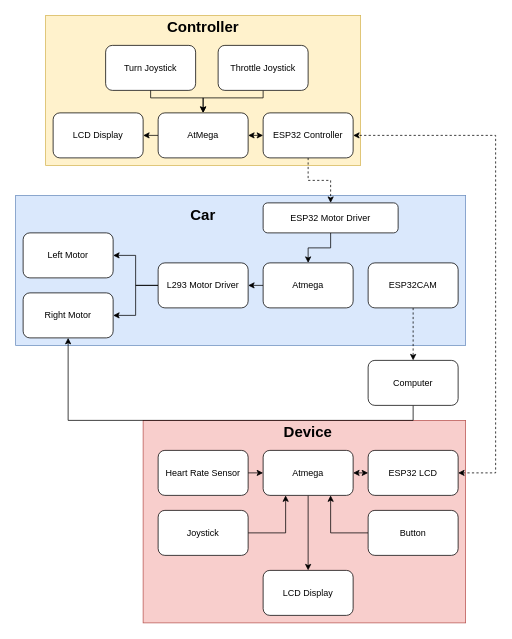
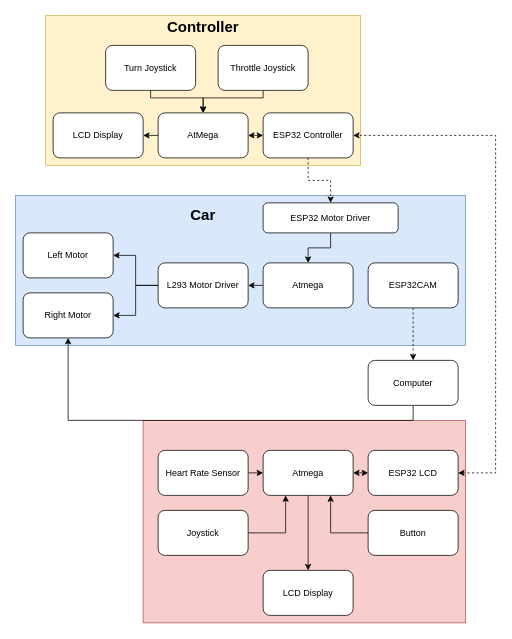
node "Device": removed
